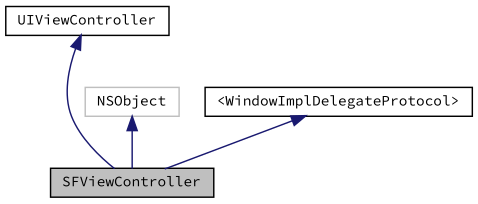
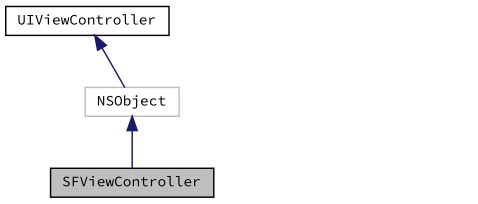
node "<WindowImplDelegateProtocol>": removed
edge "SFViewController" -> "UIViewController": now "NSObject" -> "UIViewController"
